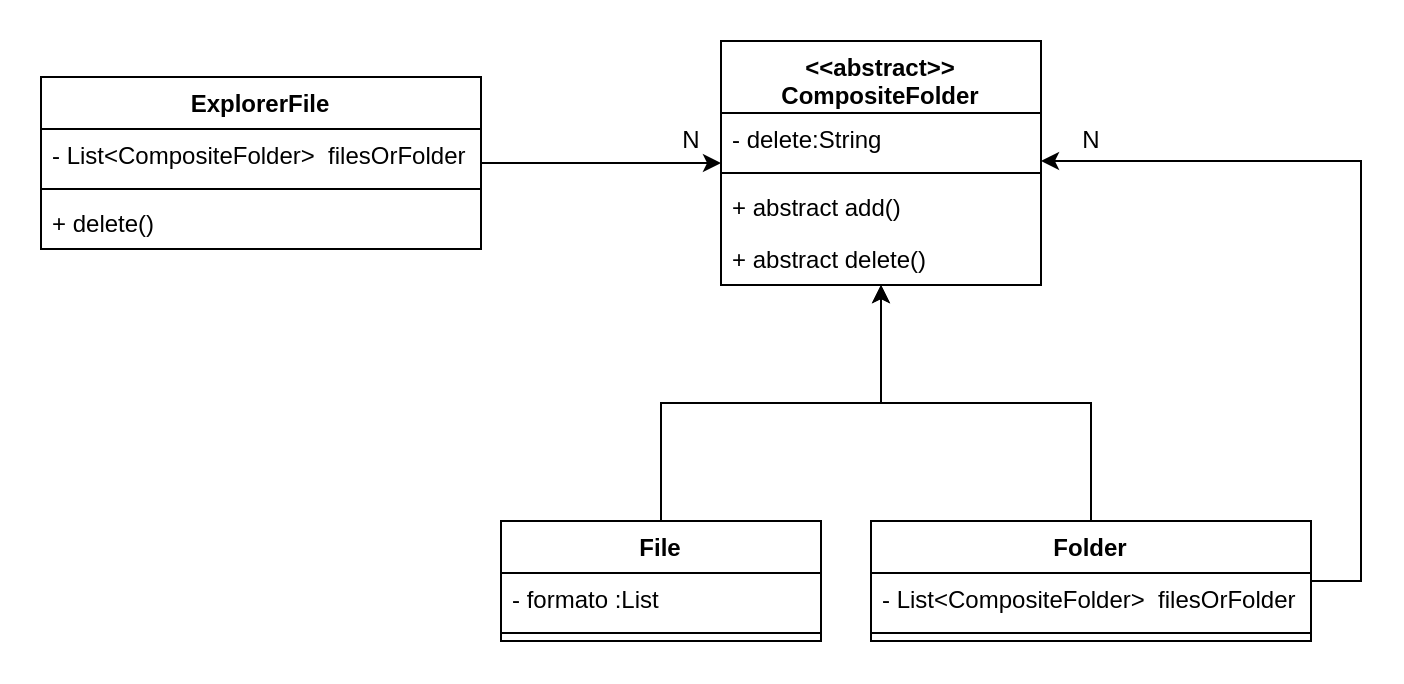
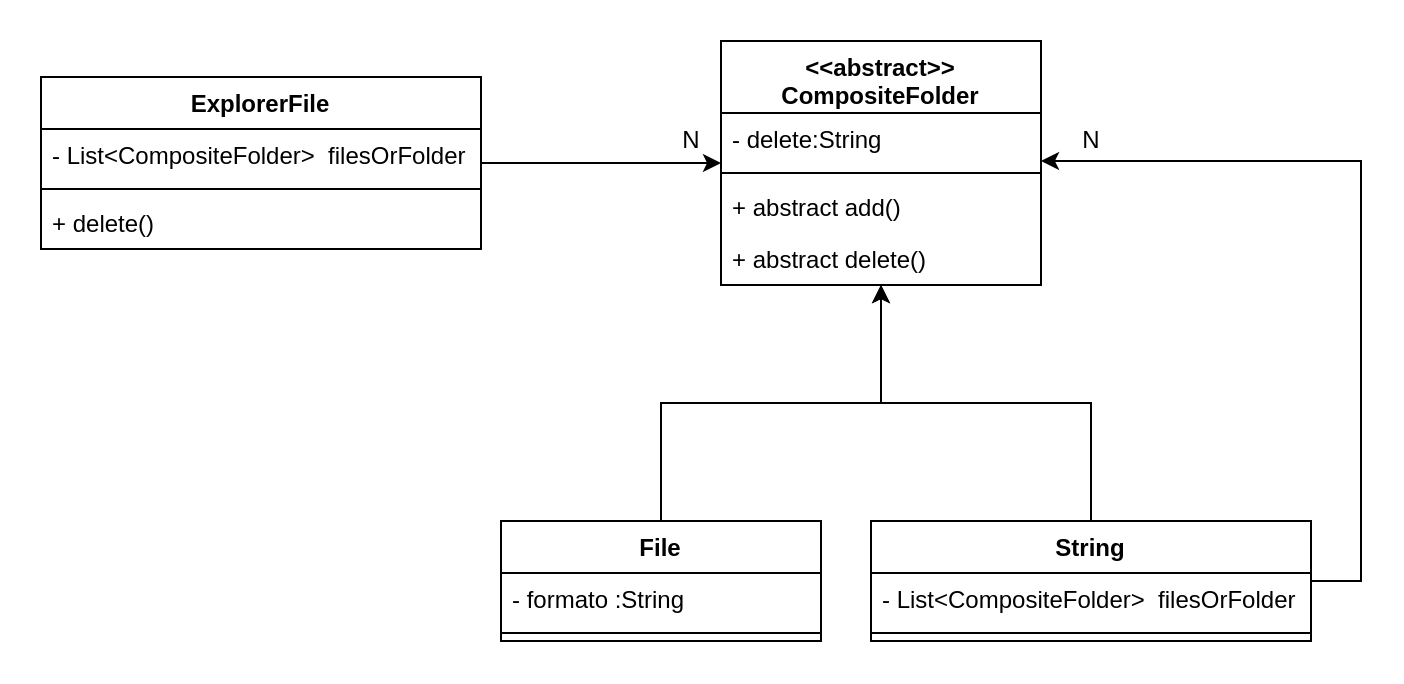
node "Folder": label "Folder" -> "String"
node "- formato :List": label "- formato :List" -> "- formato :String"
